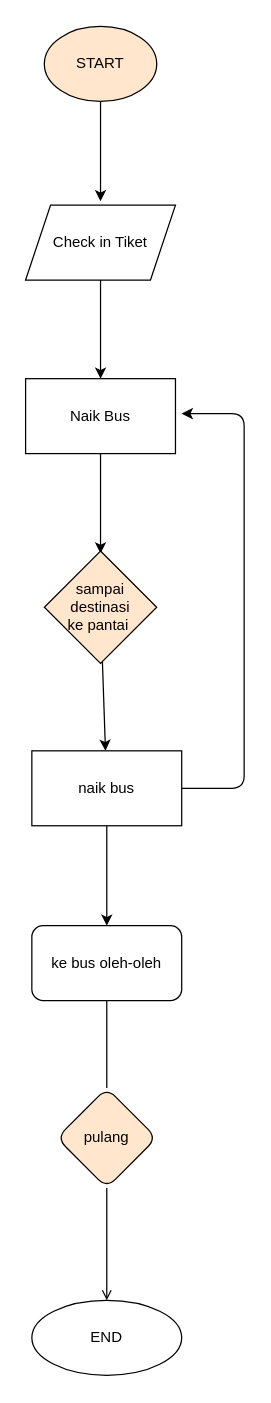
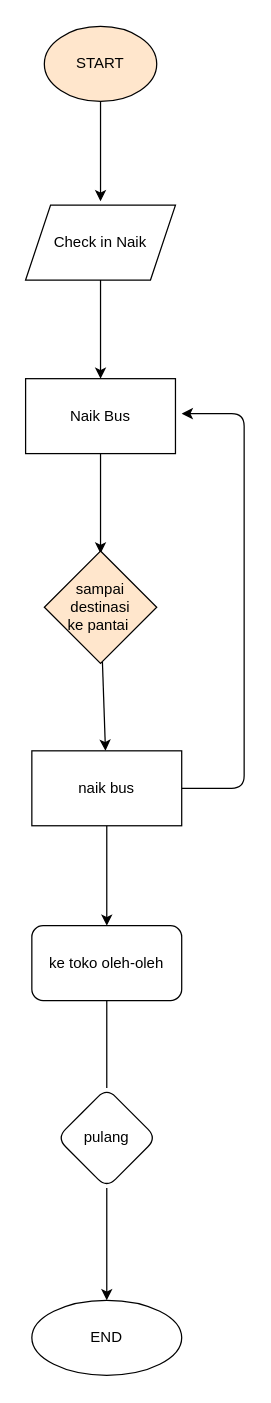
node "Check in Tiket": label "Check in Tiket" -> "Check in Naik"
node "ke bus oleh-oleh": label "ke bus oleh-oleh" -> "ke toko oleh-oleh"
node "pulang": fillcolor #ffe6cc -> #ffffff
edge "pulang" -> "END": arrowhead open -> classic
